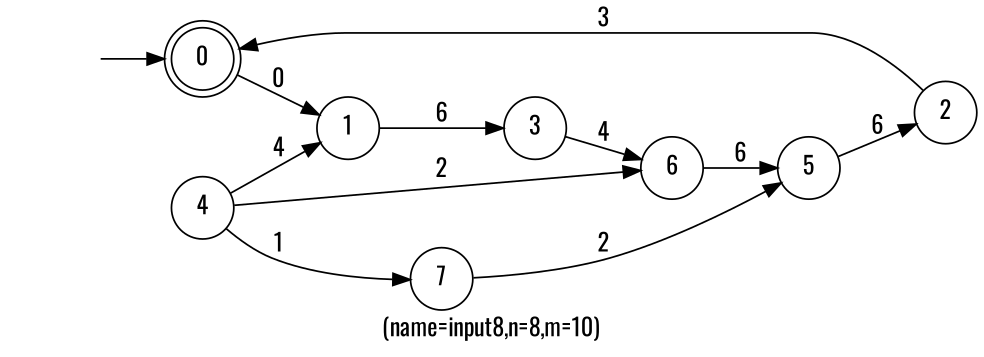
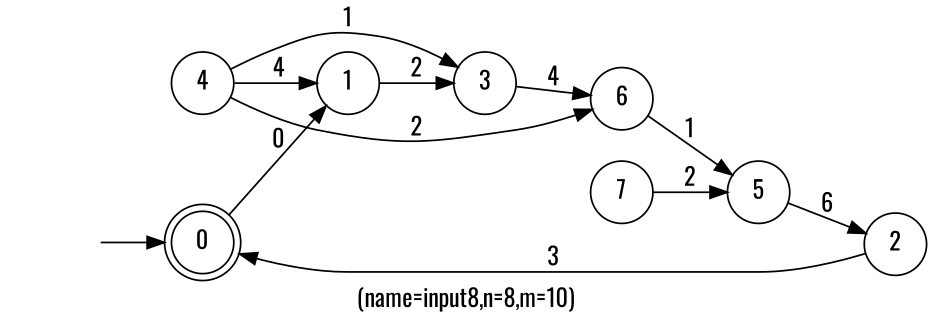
edge "1" -> "3": label "6" -> "2"
edge "6" -> "5": label "6" -> "1"
edge "4" -> "7": now "4" -> "3"
